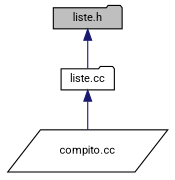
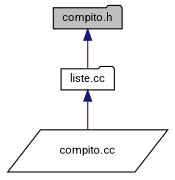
node "liste.h": label "liste.h" -> "compito.h"
